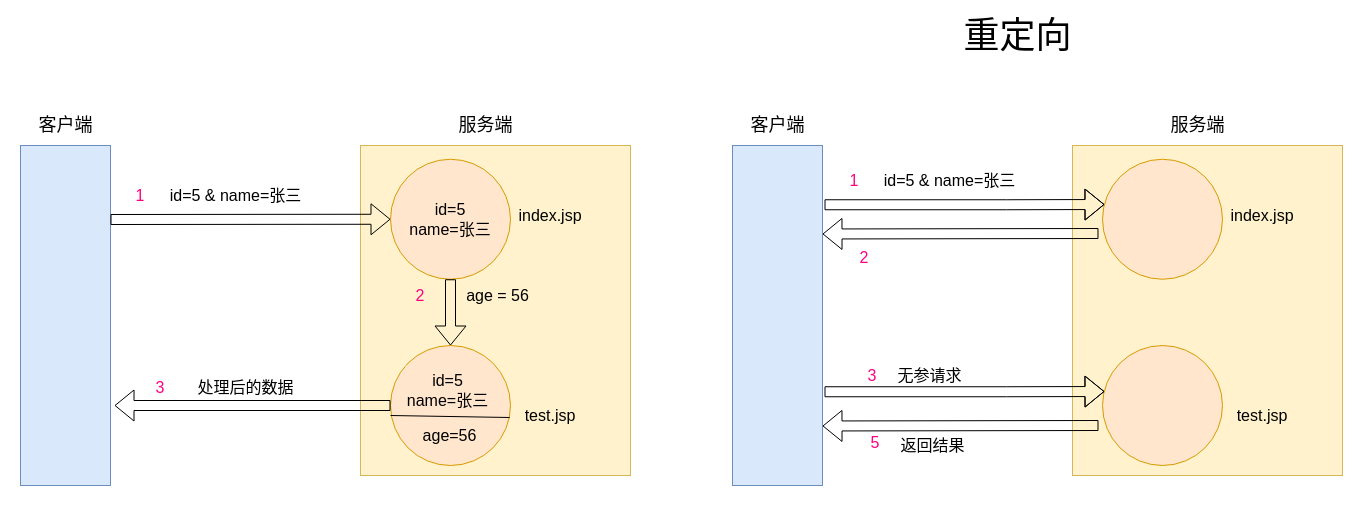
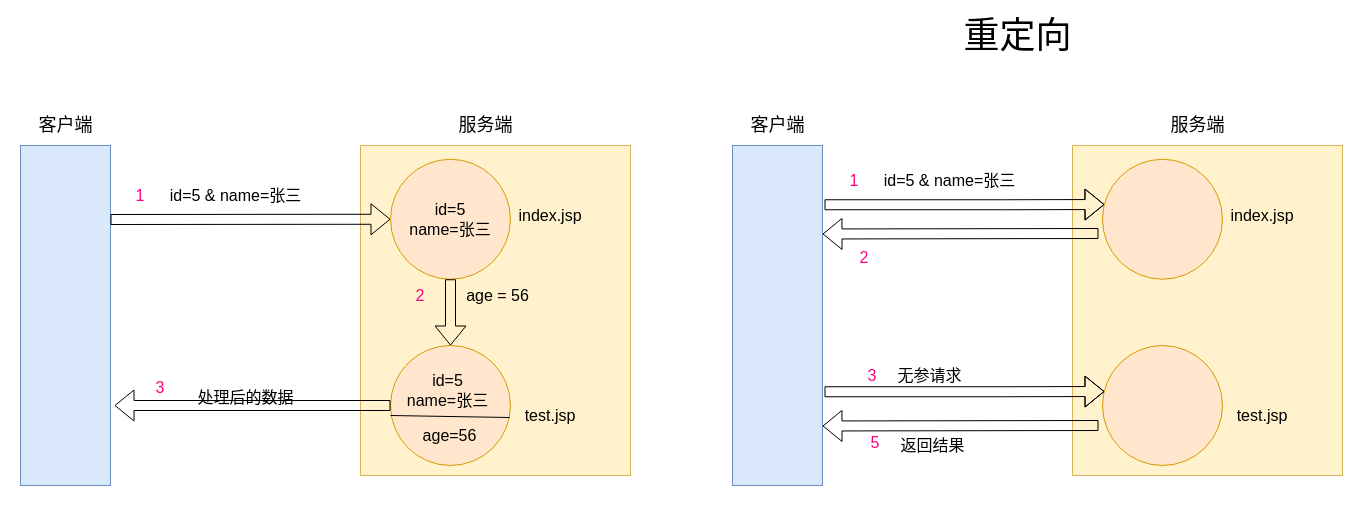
node "处理后的数据": moved (246, 388) -> (246, 398)
